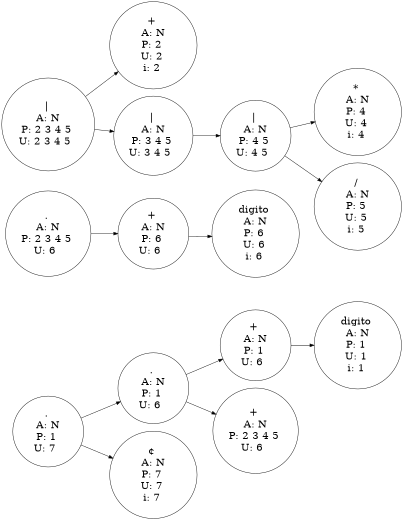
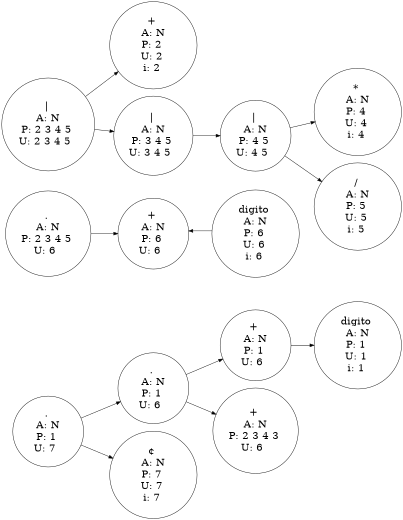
edge "+ A: N P: 6 U: 6" -> "digito A: N P: 6 U: 6 i: 6": reversed
node "+ A: N P: 2 3 4 5 U: 6": label "+ A: N P: 2 3 4 5 U: 6" -> "+ A: N P: 2 3 4 3 U: 6"
